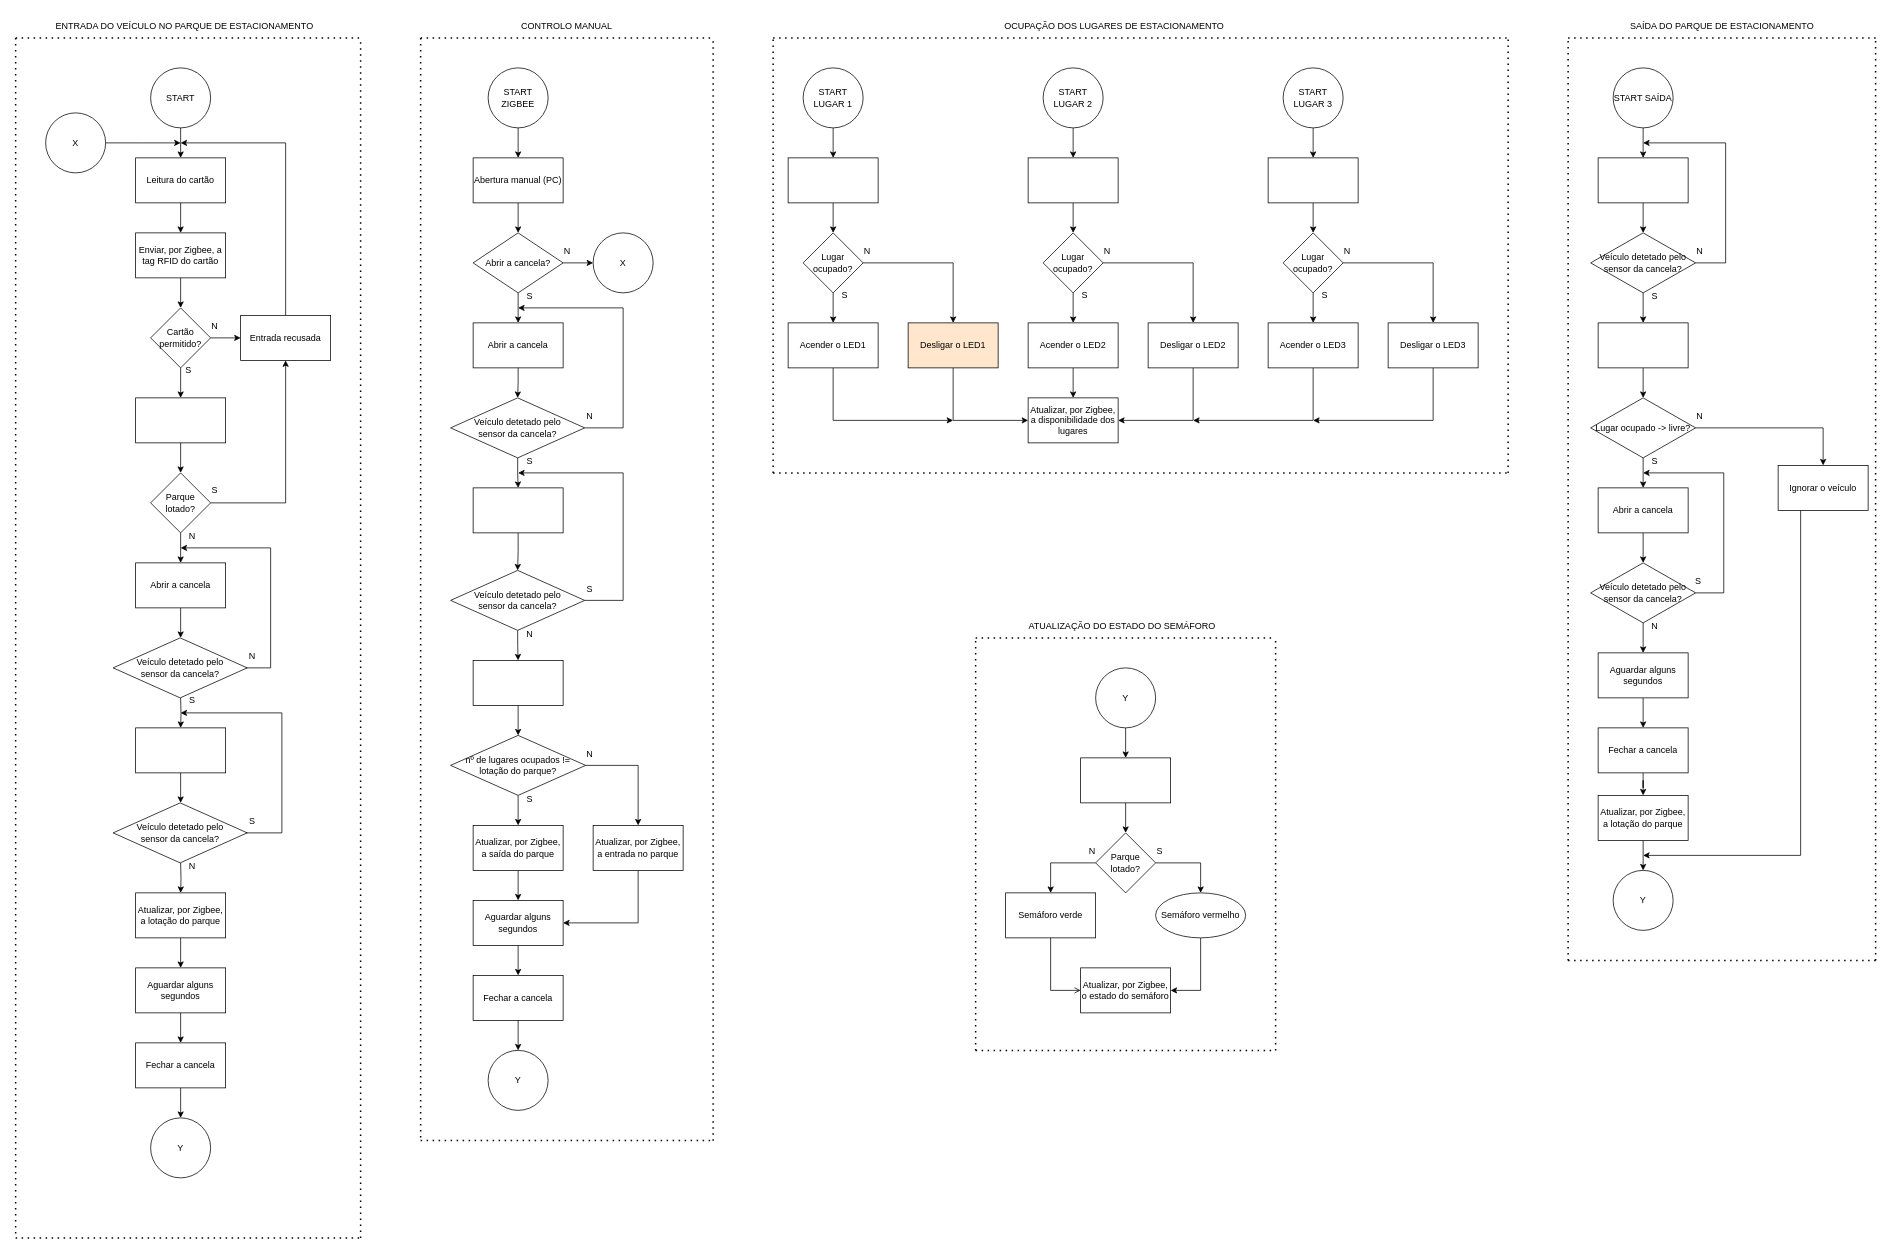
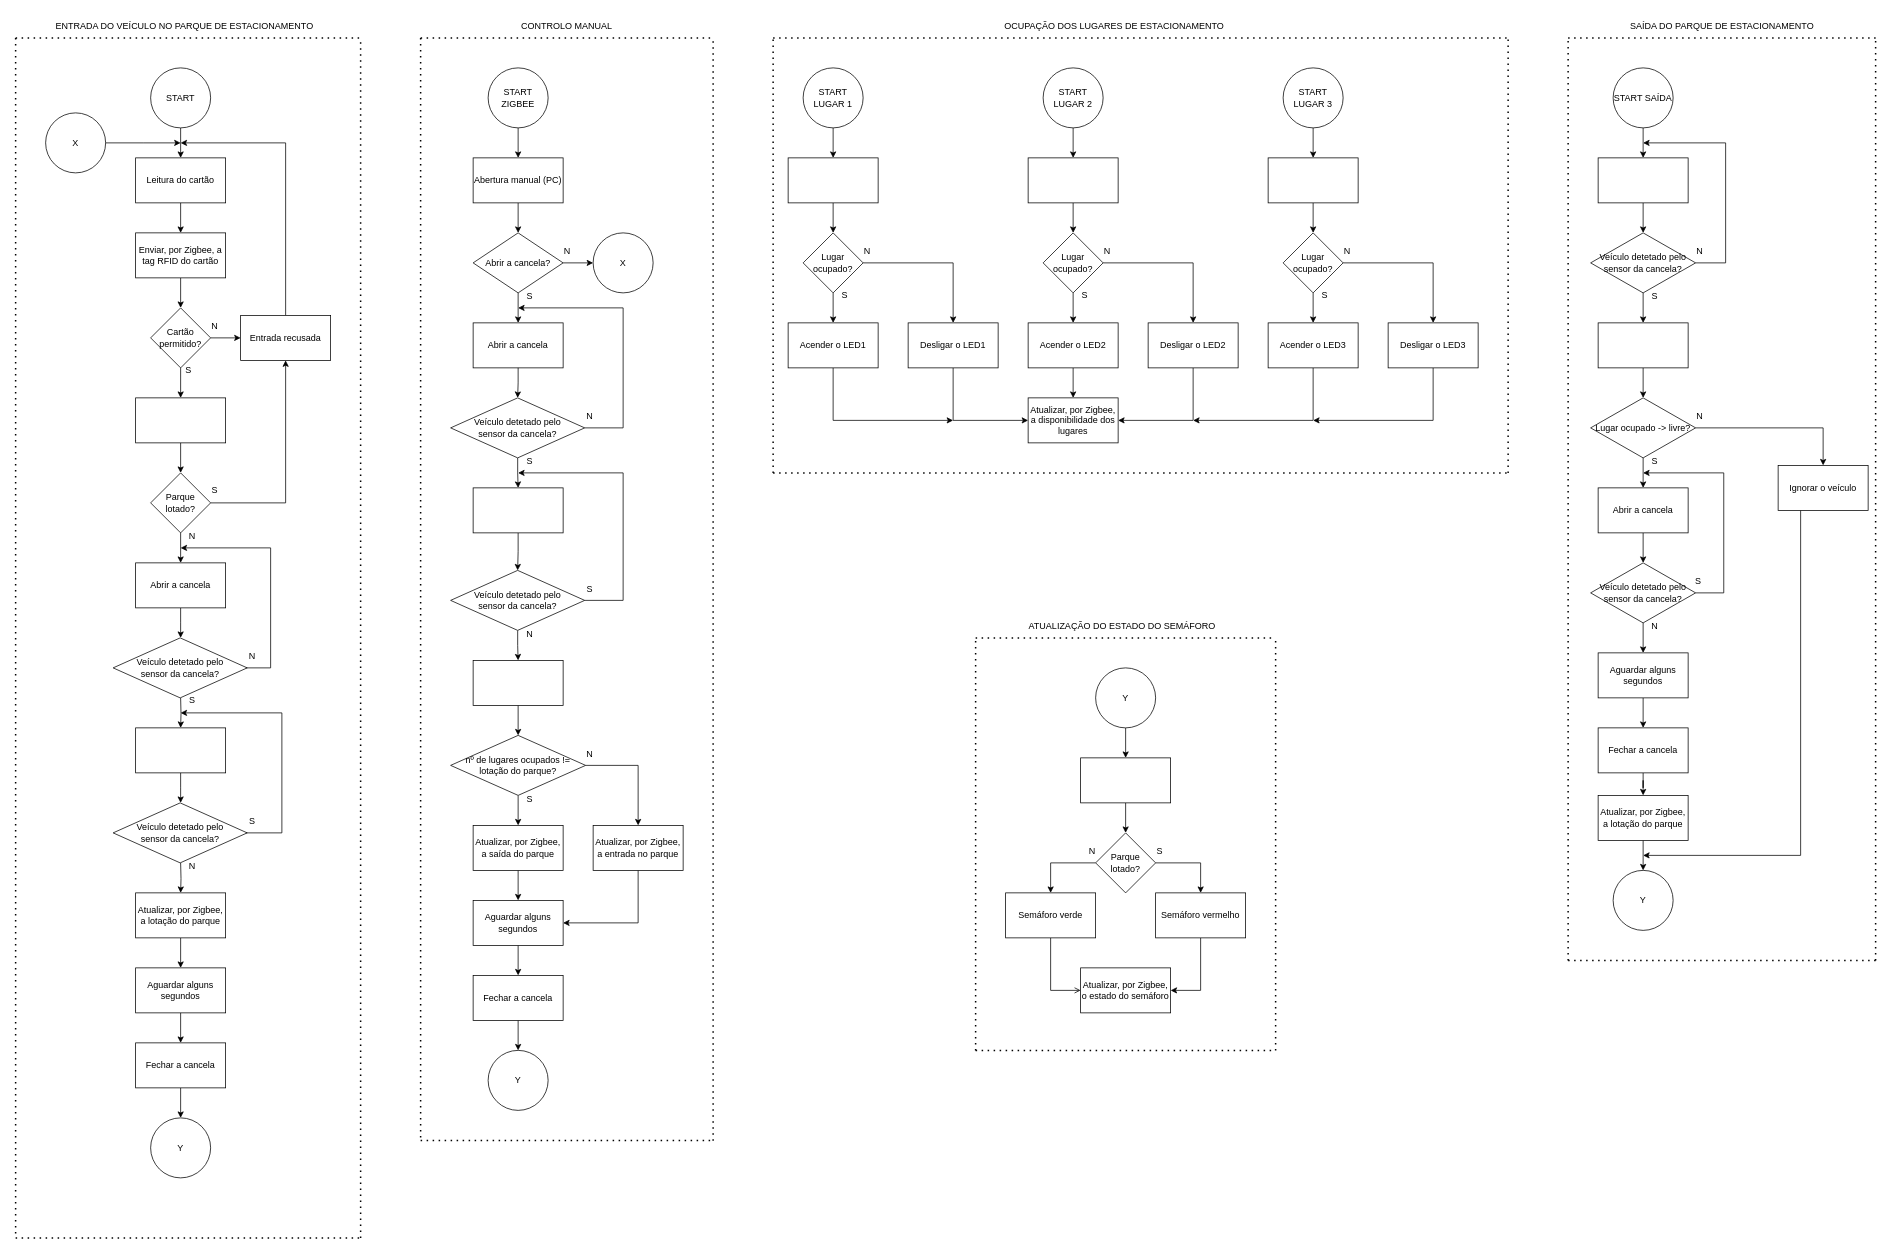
node "Desligar o LED1": fillcolor #ffe6cc -> #ffffff
node "Semáforo vermelho": shape ellipse -> rectangle
